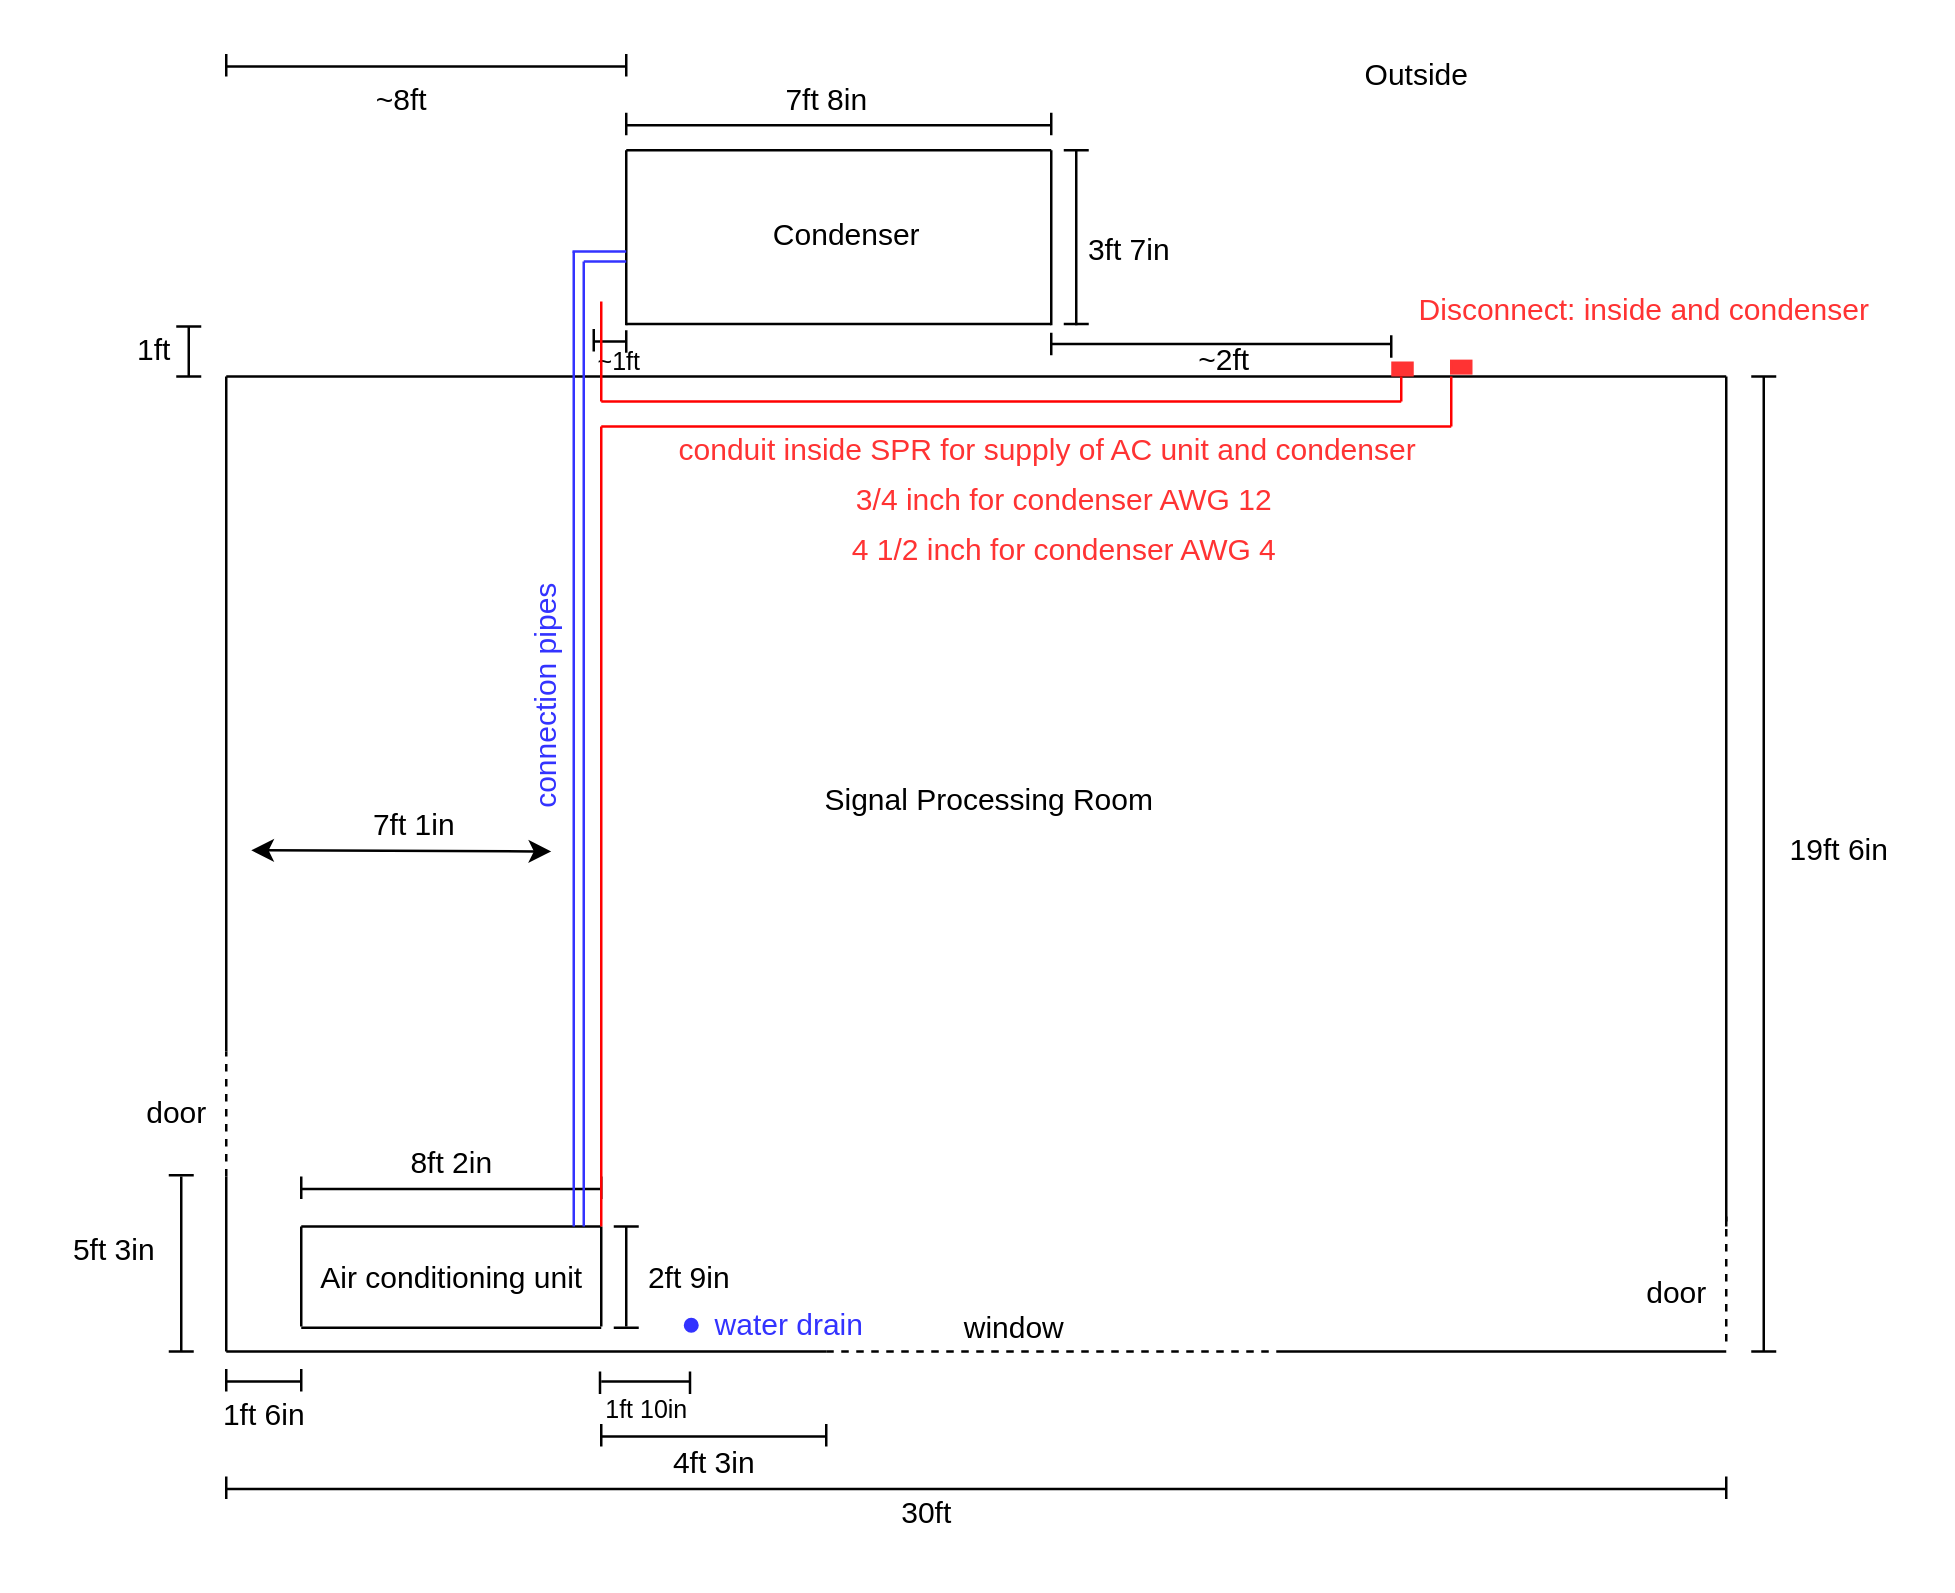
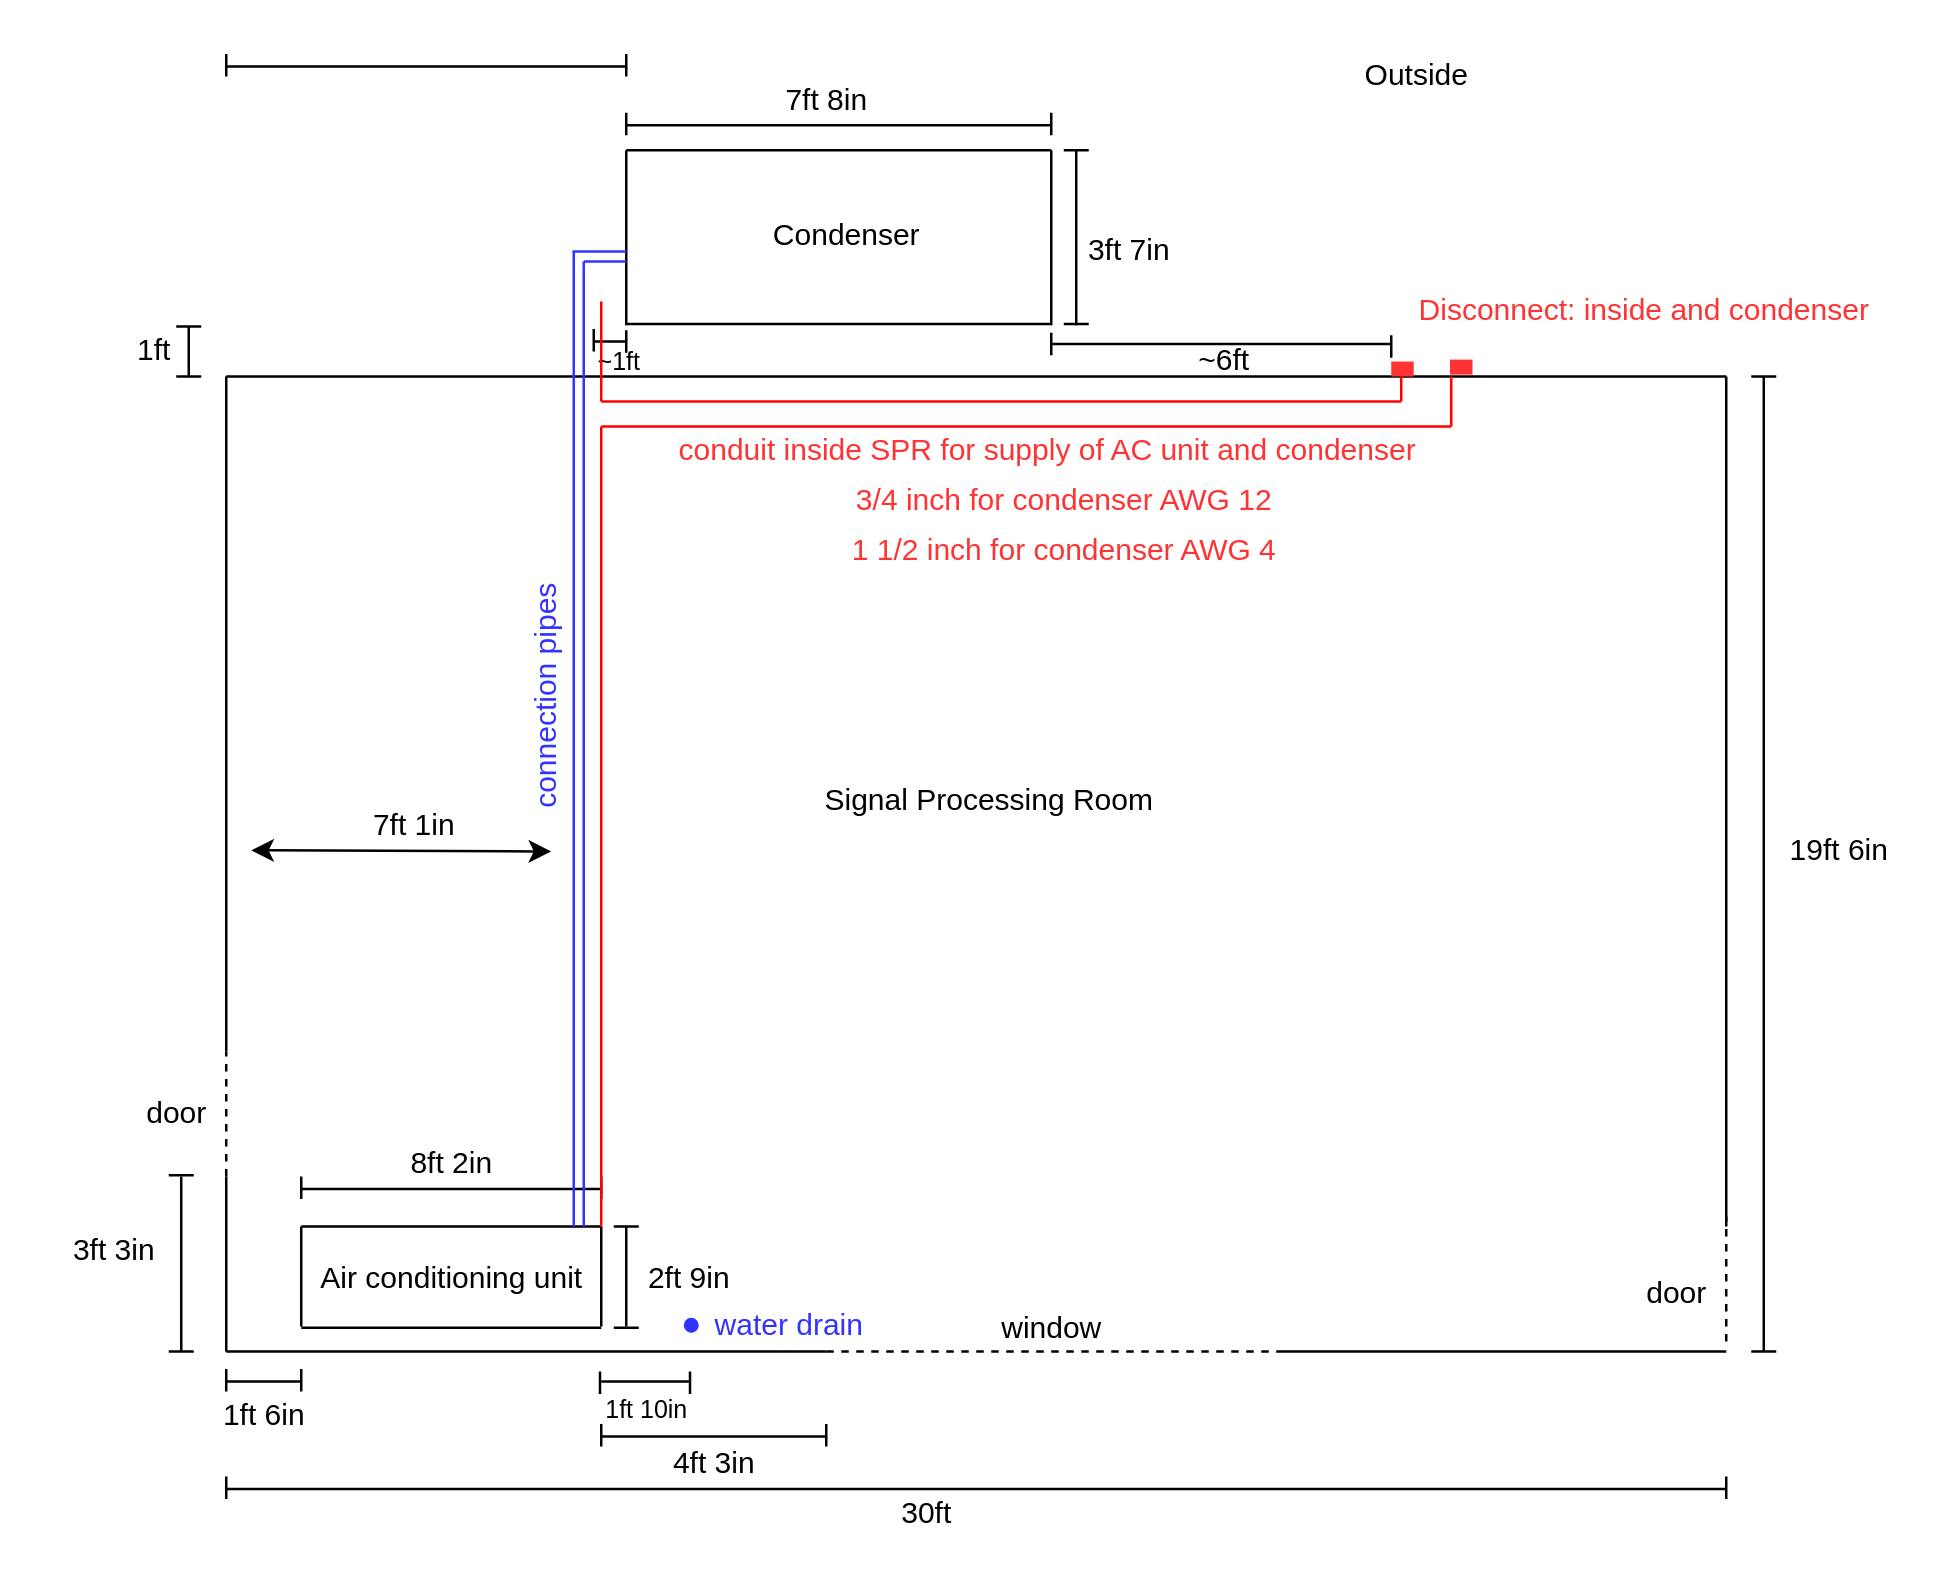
node "~8ft": removed
node "~2ft": label "~2ft" -> "~6ft"
node "4 1/2 inch for condenser AWG 4": label "4 1/2 inch for condenser AWG 4" -> "1 1/2 inch for condenser AWG 4"
node "5ft 3in": label "5ft 3in" -> "3ft 3in"
node "window": moved (1014, 1329) -> (1051, 1329)
